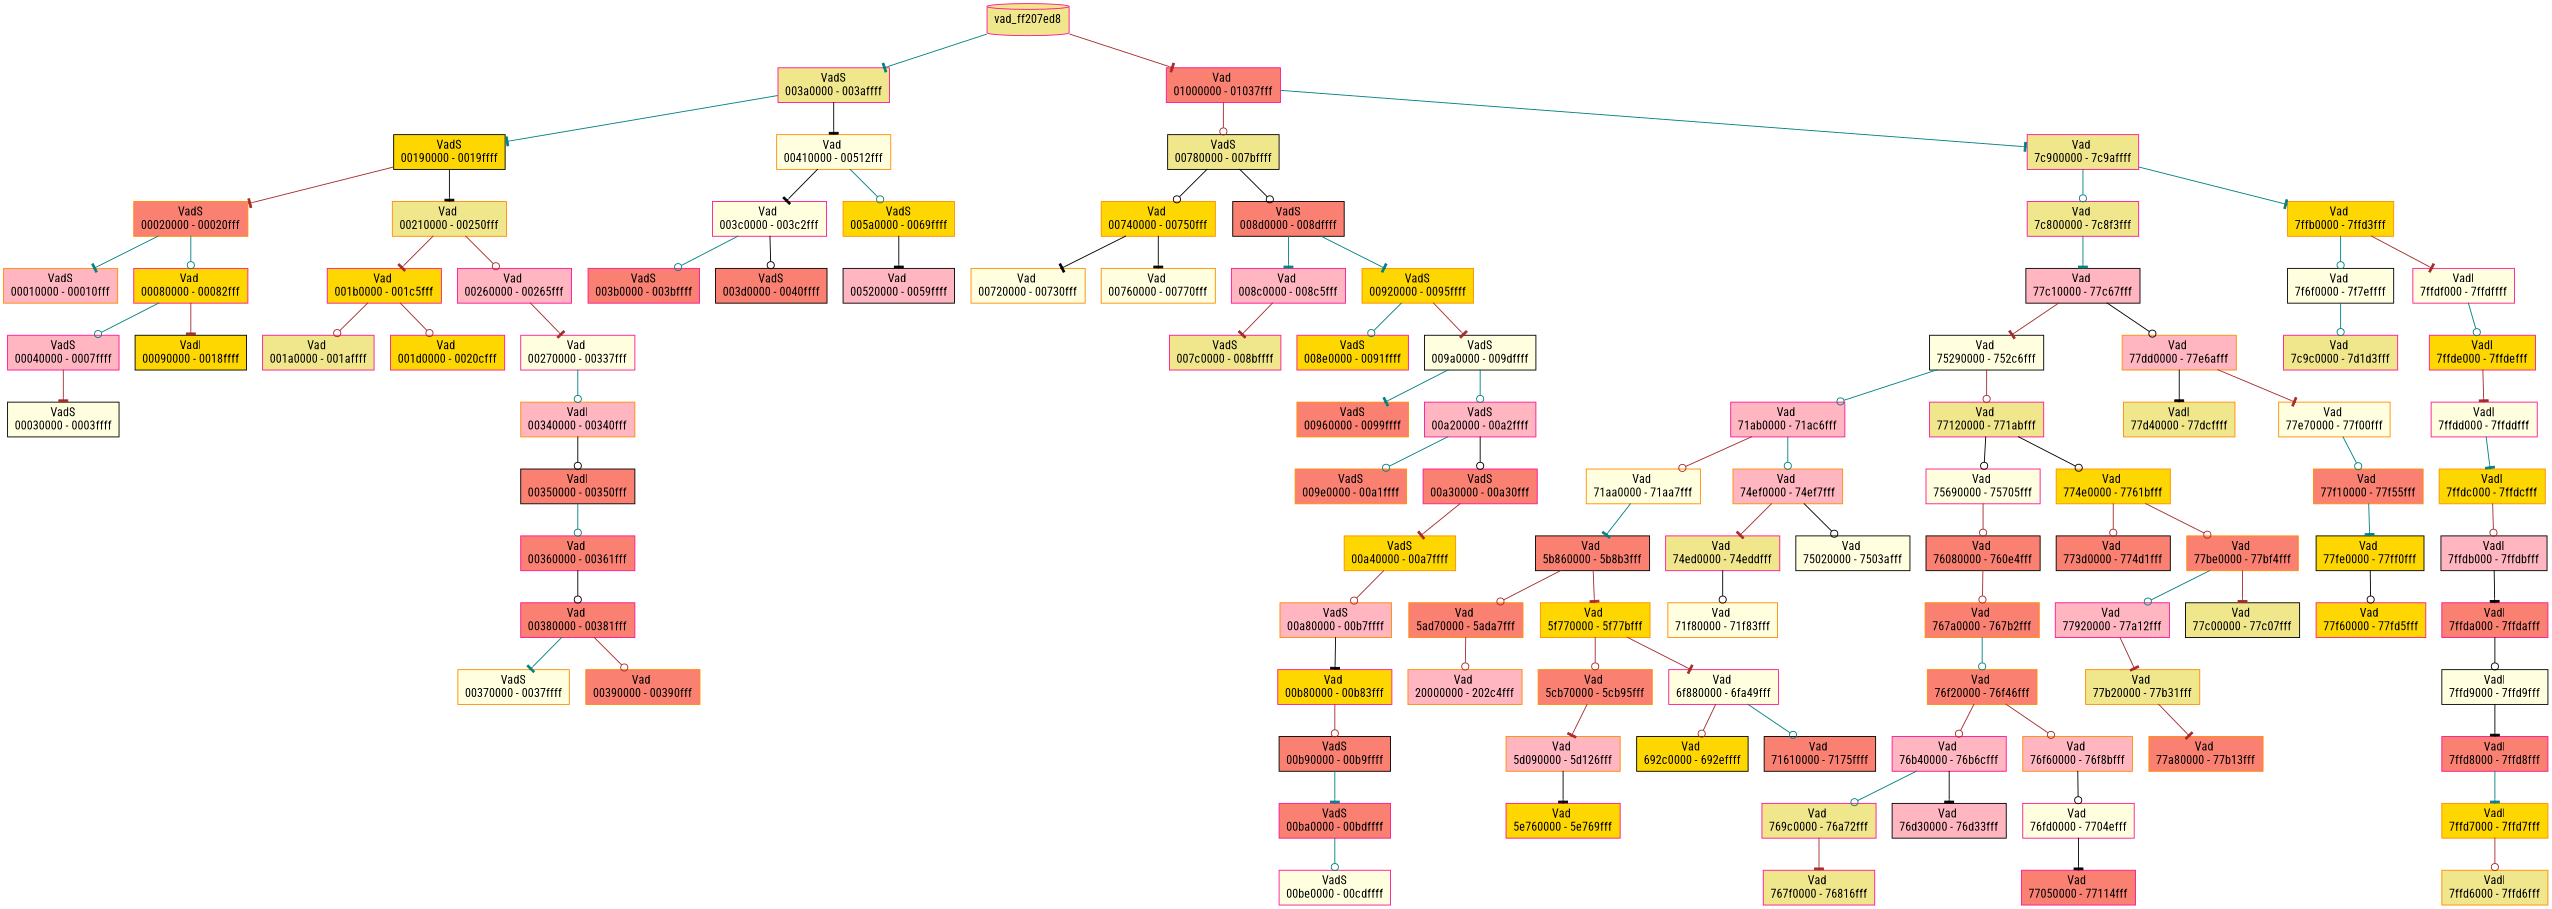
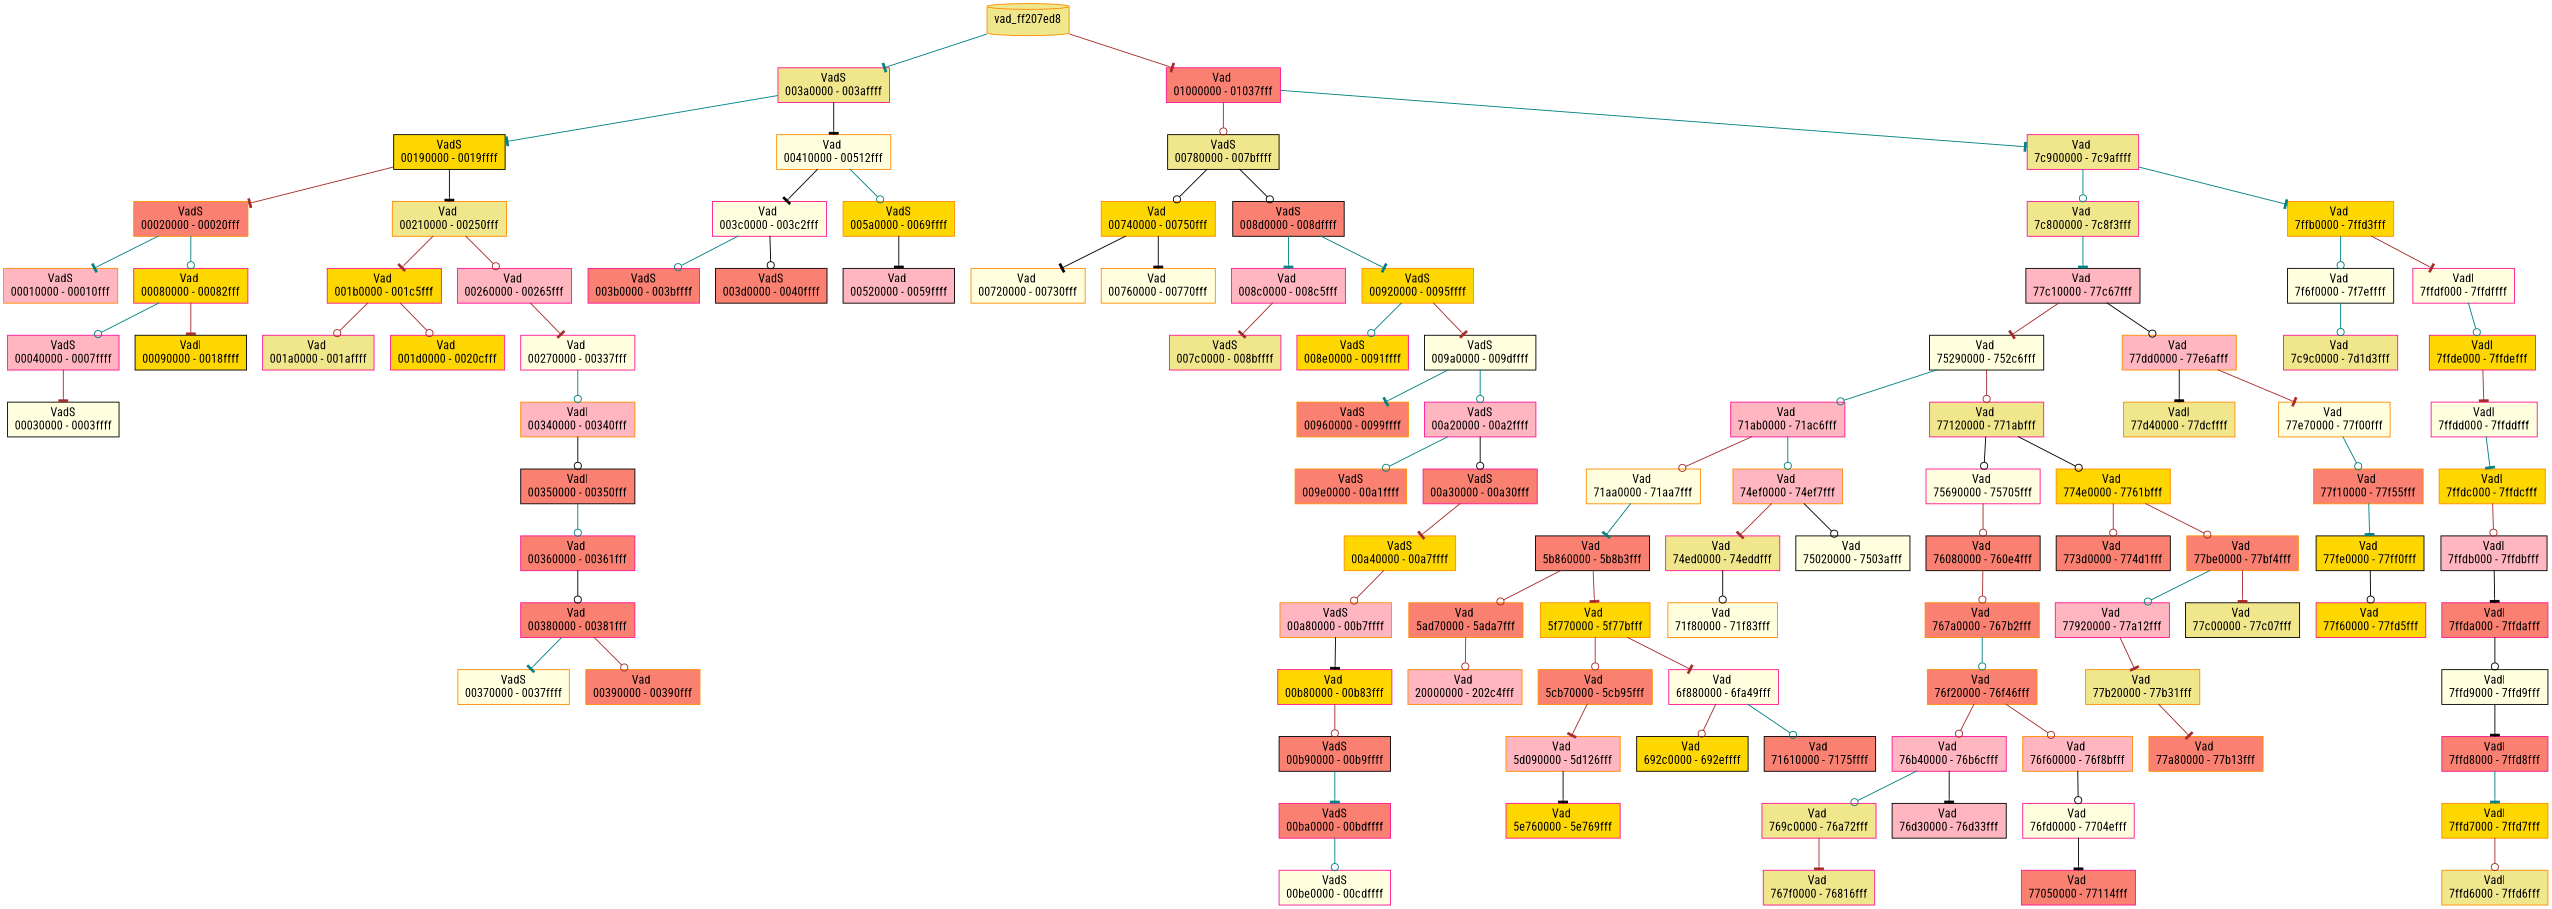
node "vad_ff207ed8": color deeppink -> darkorange
